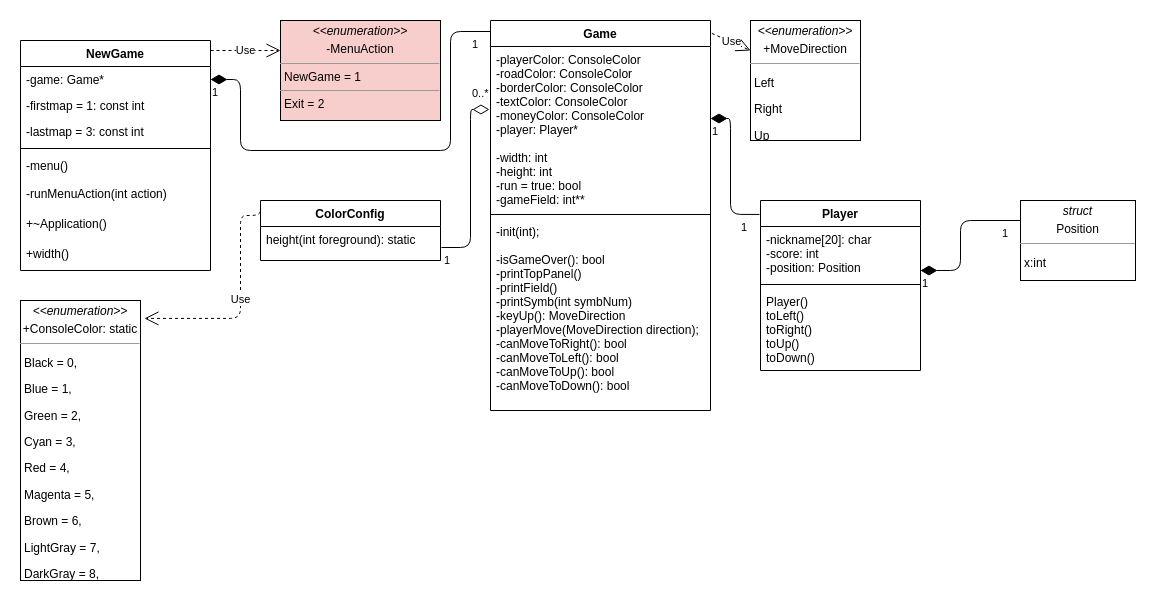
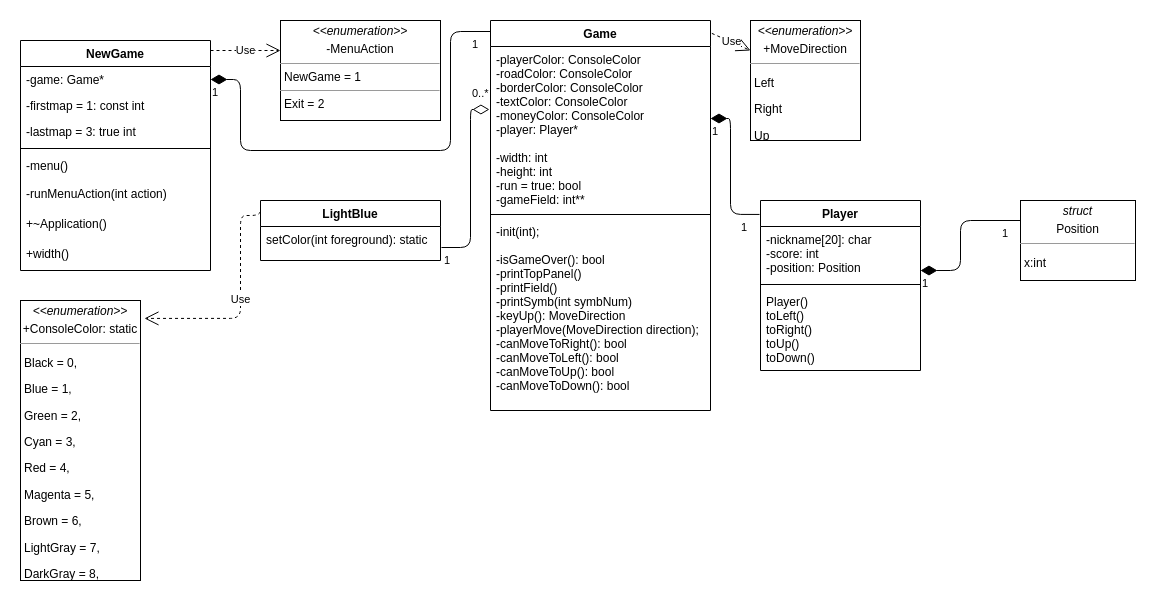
node "<<enumeration>> -MenuAction NewGame = 1 Exit = 2": fillcolor #f8cecc -> #ffffff
node "-lastmap = 3: const int": label "-lastmap = 3: const int" -> "-lastmap = 3: true int"
node "ColorConfig": label "ColorConfig" -> "LightBlue"
node "height(int foreground): static": label "height(int foreground): static" -> "setColor(int foreground): static"
